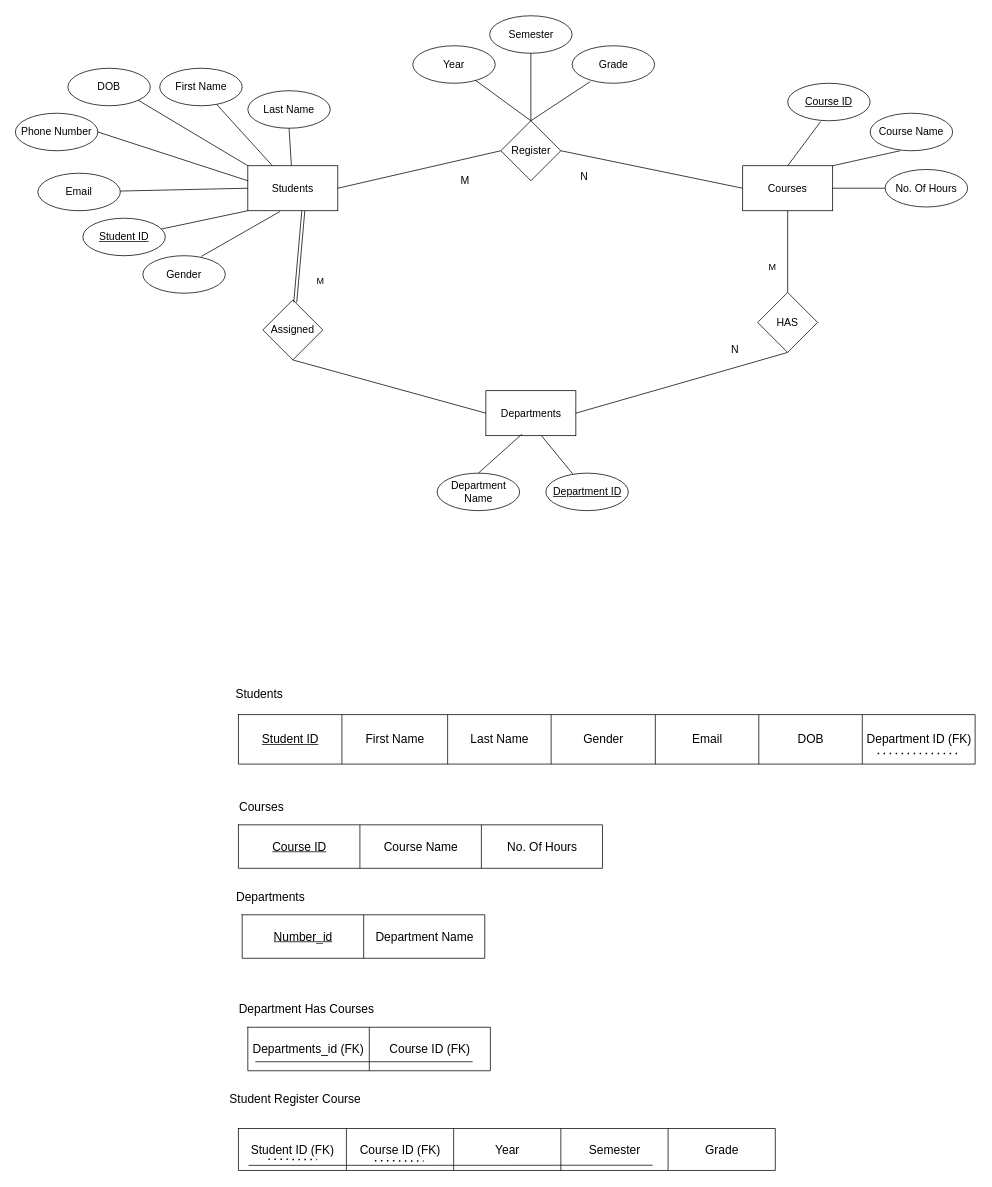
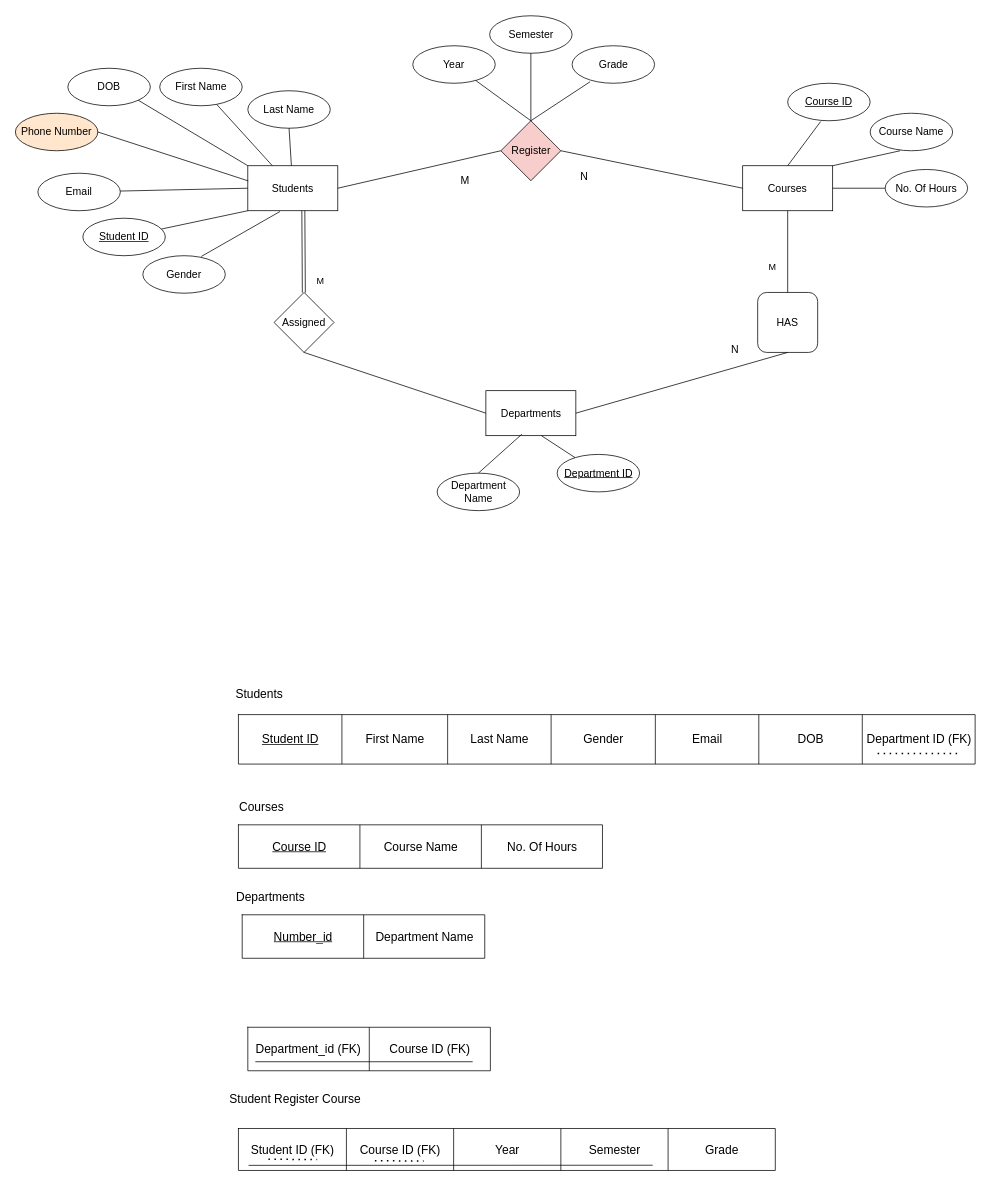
node "Phone Number": fillcolor #ffffff -> #ffe6cc
node "Register": fillcolor #ffffff -> #f8cecc
node "HAS": shape diamond -> rounded rectangle
node "Assigned": moved (293, 330) -> (304, 322)
node "Department ID": moved (587, 492) -> (599, 473)
node "Department Has Courses": removed
node "Departments_id (FK)": label "Departments_id (FK)" -> "Department_id (FK)"
